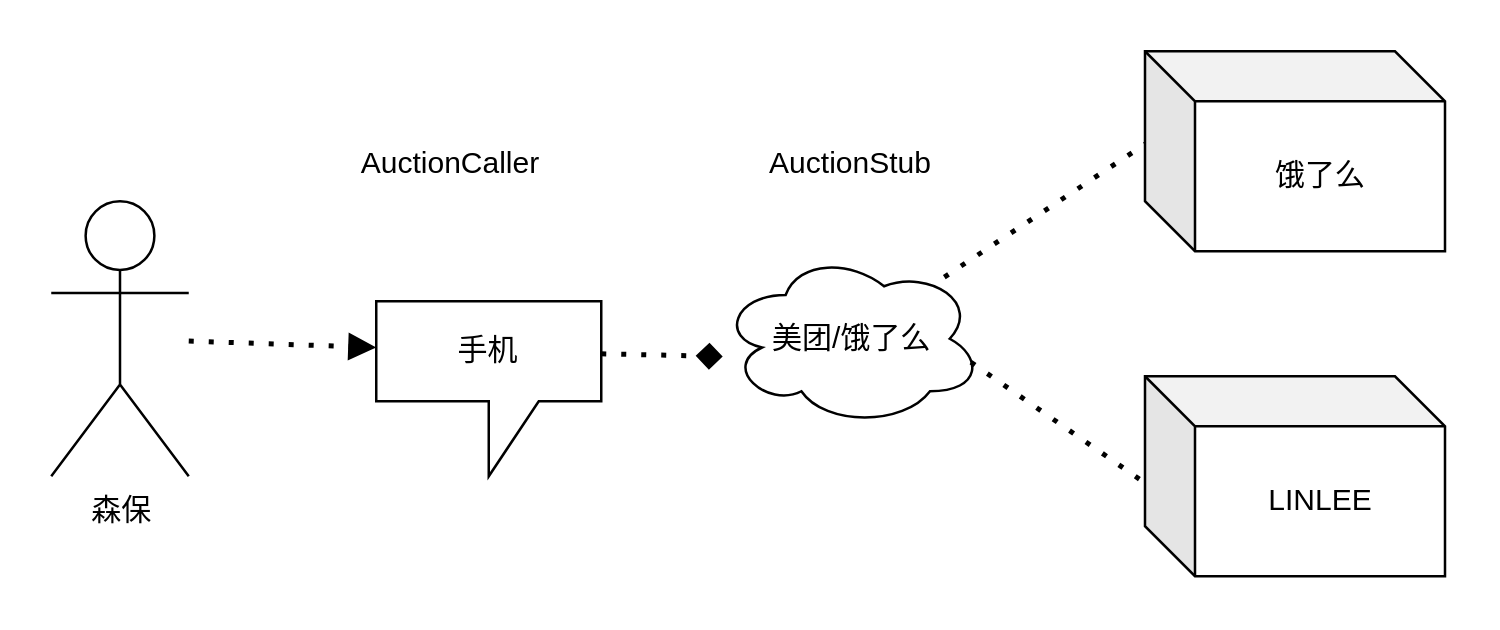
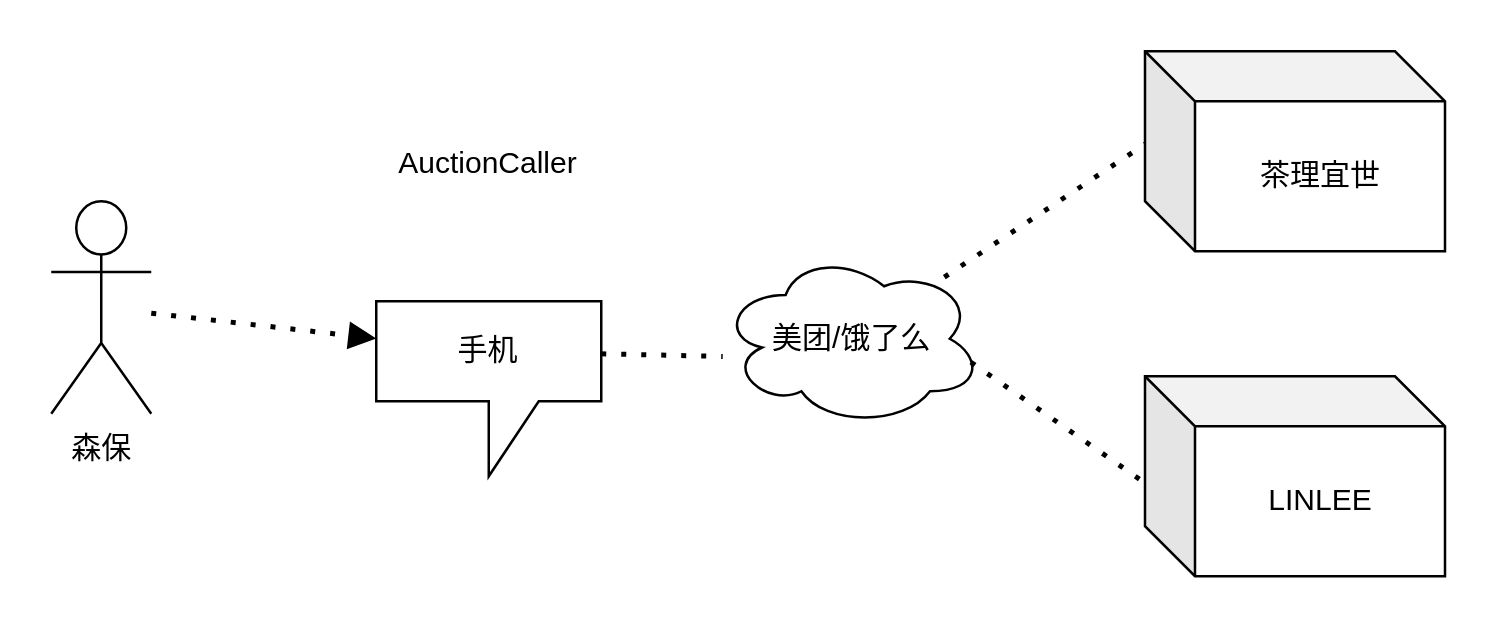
node "AuctionCaller": moved (451, 164) -> (489, 164)
node "AuctionStub": removed
node "饿了么": label "饿了么" -> "茶理宜世"
node "森保": size 138x275 -> 100x213
edge "手机" -> "美团/饿了么": arrowhead diamond -> none
